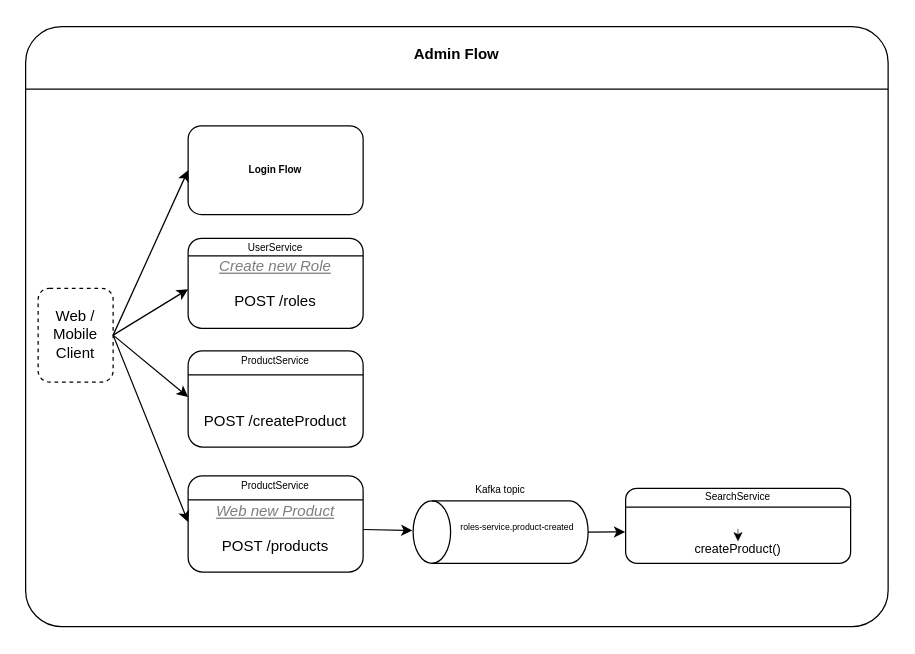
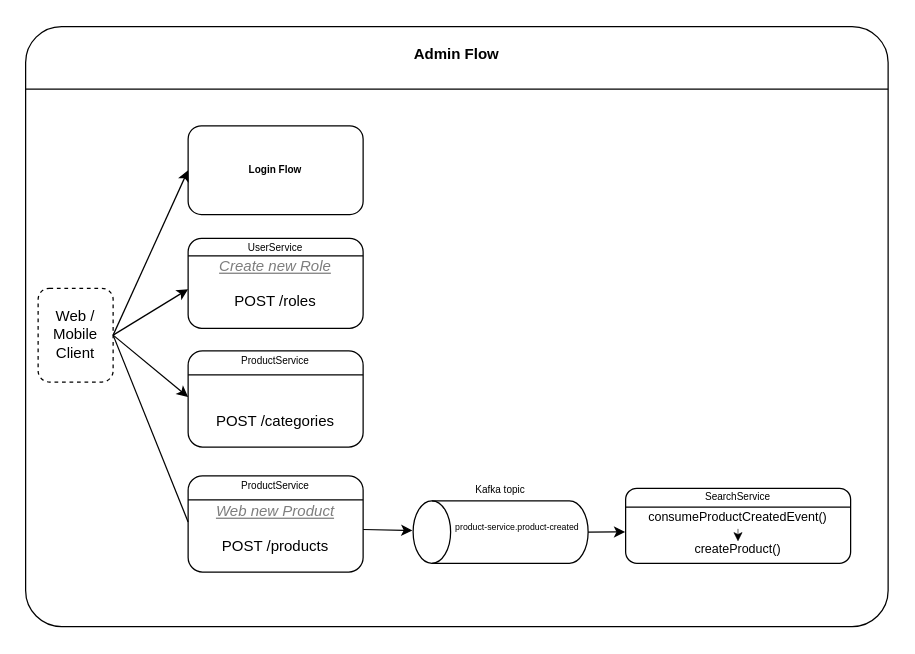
node "POST /createProduct": label "POST /createProduct" -> "POST /categories"
edge "Web / Mobile Client" -> "POST /products": arrowhead classic -> none
node "consumeProductCreatedEvent()": added
node "roles-service.product-created": label "roles-service.product-created" -> "product-service.product-created"
